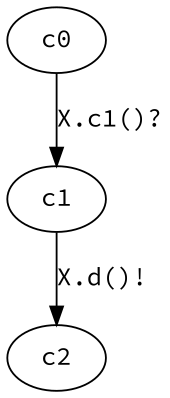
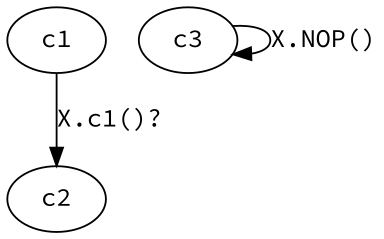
node "c0": removed
node "c3": added
edge "c1" -> "c2": label "X.d()!" -> "X.c1()?"
